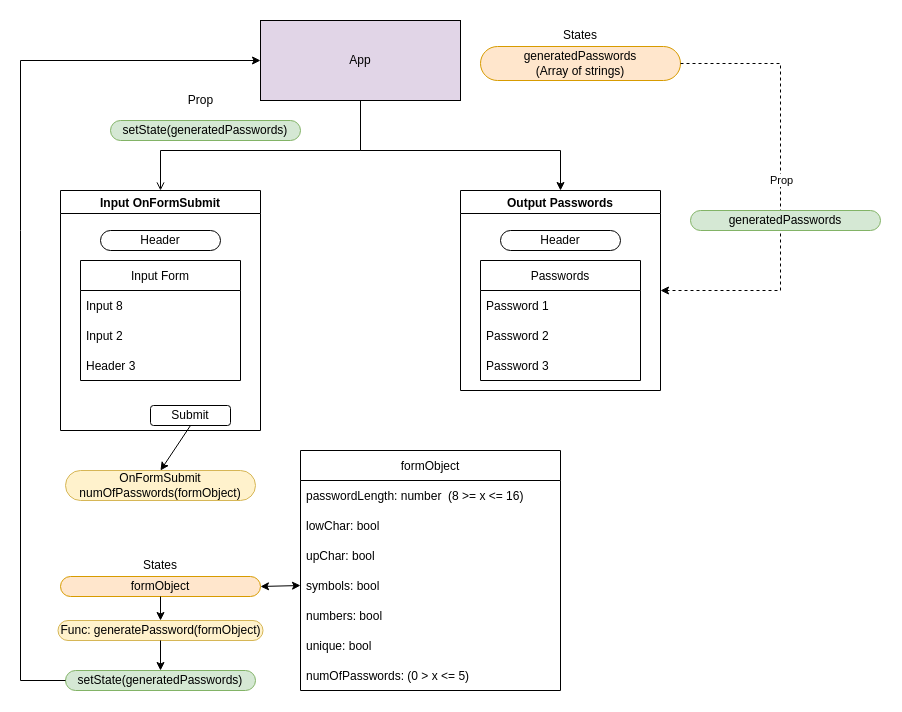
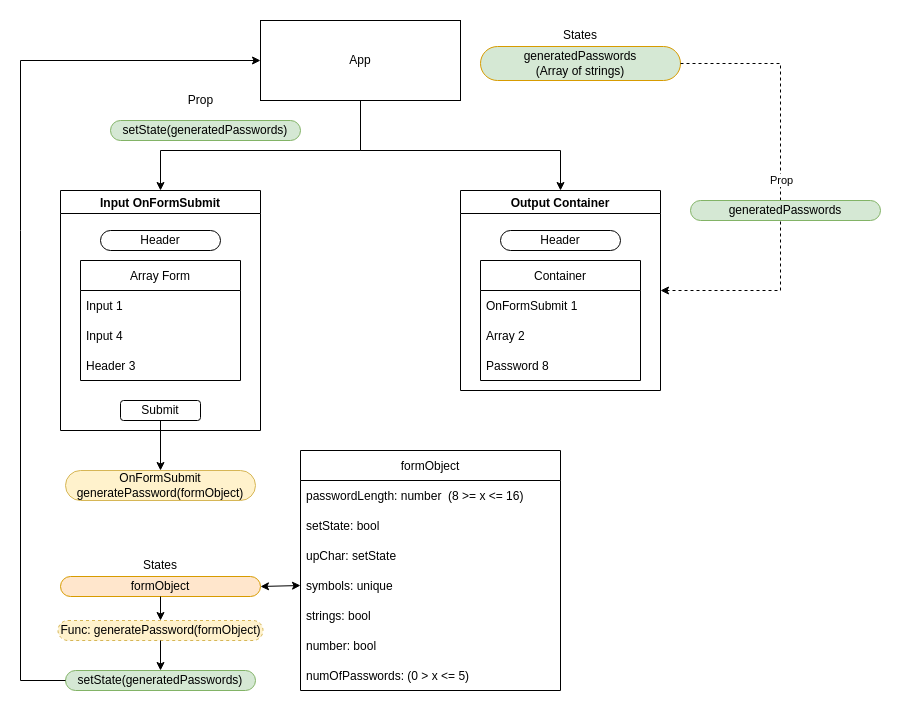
node "App": fillcolor #e1d5e7 -> #ffffff
node "generatedPasswords (Array of strings)": fillcolor #ffe6cc -> #d5e8d4
edge "App" -> "Input OnFormSubmit": arrowhead open -> classic
node "Output Passwords": label "Output Passwords" -> "Output Container"
node "generatedPasswords": moved (786, 221) -> (786, 211)
node "Input Form": label "Input Form" -> "Array Form"
node "Passwords": label "Passwords" -> "Container"
node "Input 8": label "Input 8" -> "Input 1"
node "Password 1": label "Password 1" -> "OnFormSubmit 1"
node "Input 2": label "Input 2" -> "Input 4"
node "Password 2": label "Password 2" -> "Array 2"
node "Password 3": label "Password 3" -> "Password 8"
node "Submit": moved (191, 416) -> (161, 411)
node "OnFormSubmit numOfPasswords(formObject)": label "OnFormSubmit numOfPasswords(formObject)" -> "OnFormSubmit generatePassword(formObject)"
node "lowChar: bool": label "lowChar: bool" -> "setState: bool"
node "upChar: bool": label "upChar: bool" -> "upChar: setState"
node "symbols: bool": label "symbols: bool" -> "symbols: unique"
node "numbers: bool": label "numbers: bool" -> "strings: bool"
node "Func: generatePassword(formObject)": style solid -> dashed
node "unique: bool": label "unique: bool" -> "number: bool"
